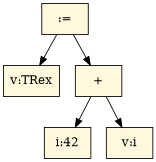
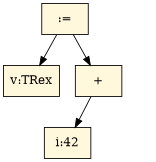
node "v:i": removed
